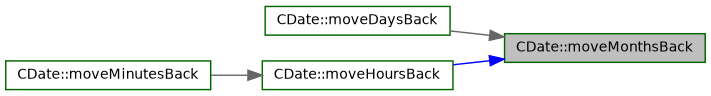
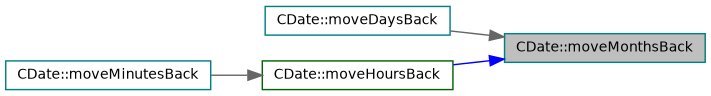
node "CDate::moveDaysBack": color darkgreen -> teal
node "CDate::moveMonthsBack": color darkgreen -> teal
node "CDate::moveMinutesBack": color darkgreen -> teal
